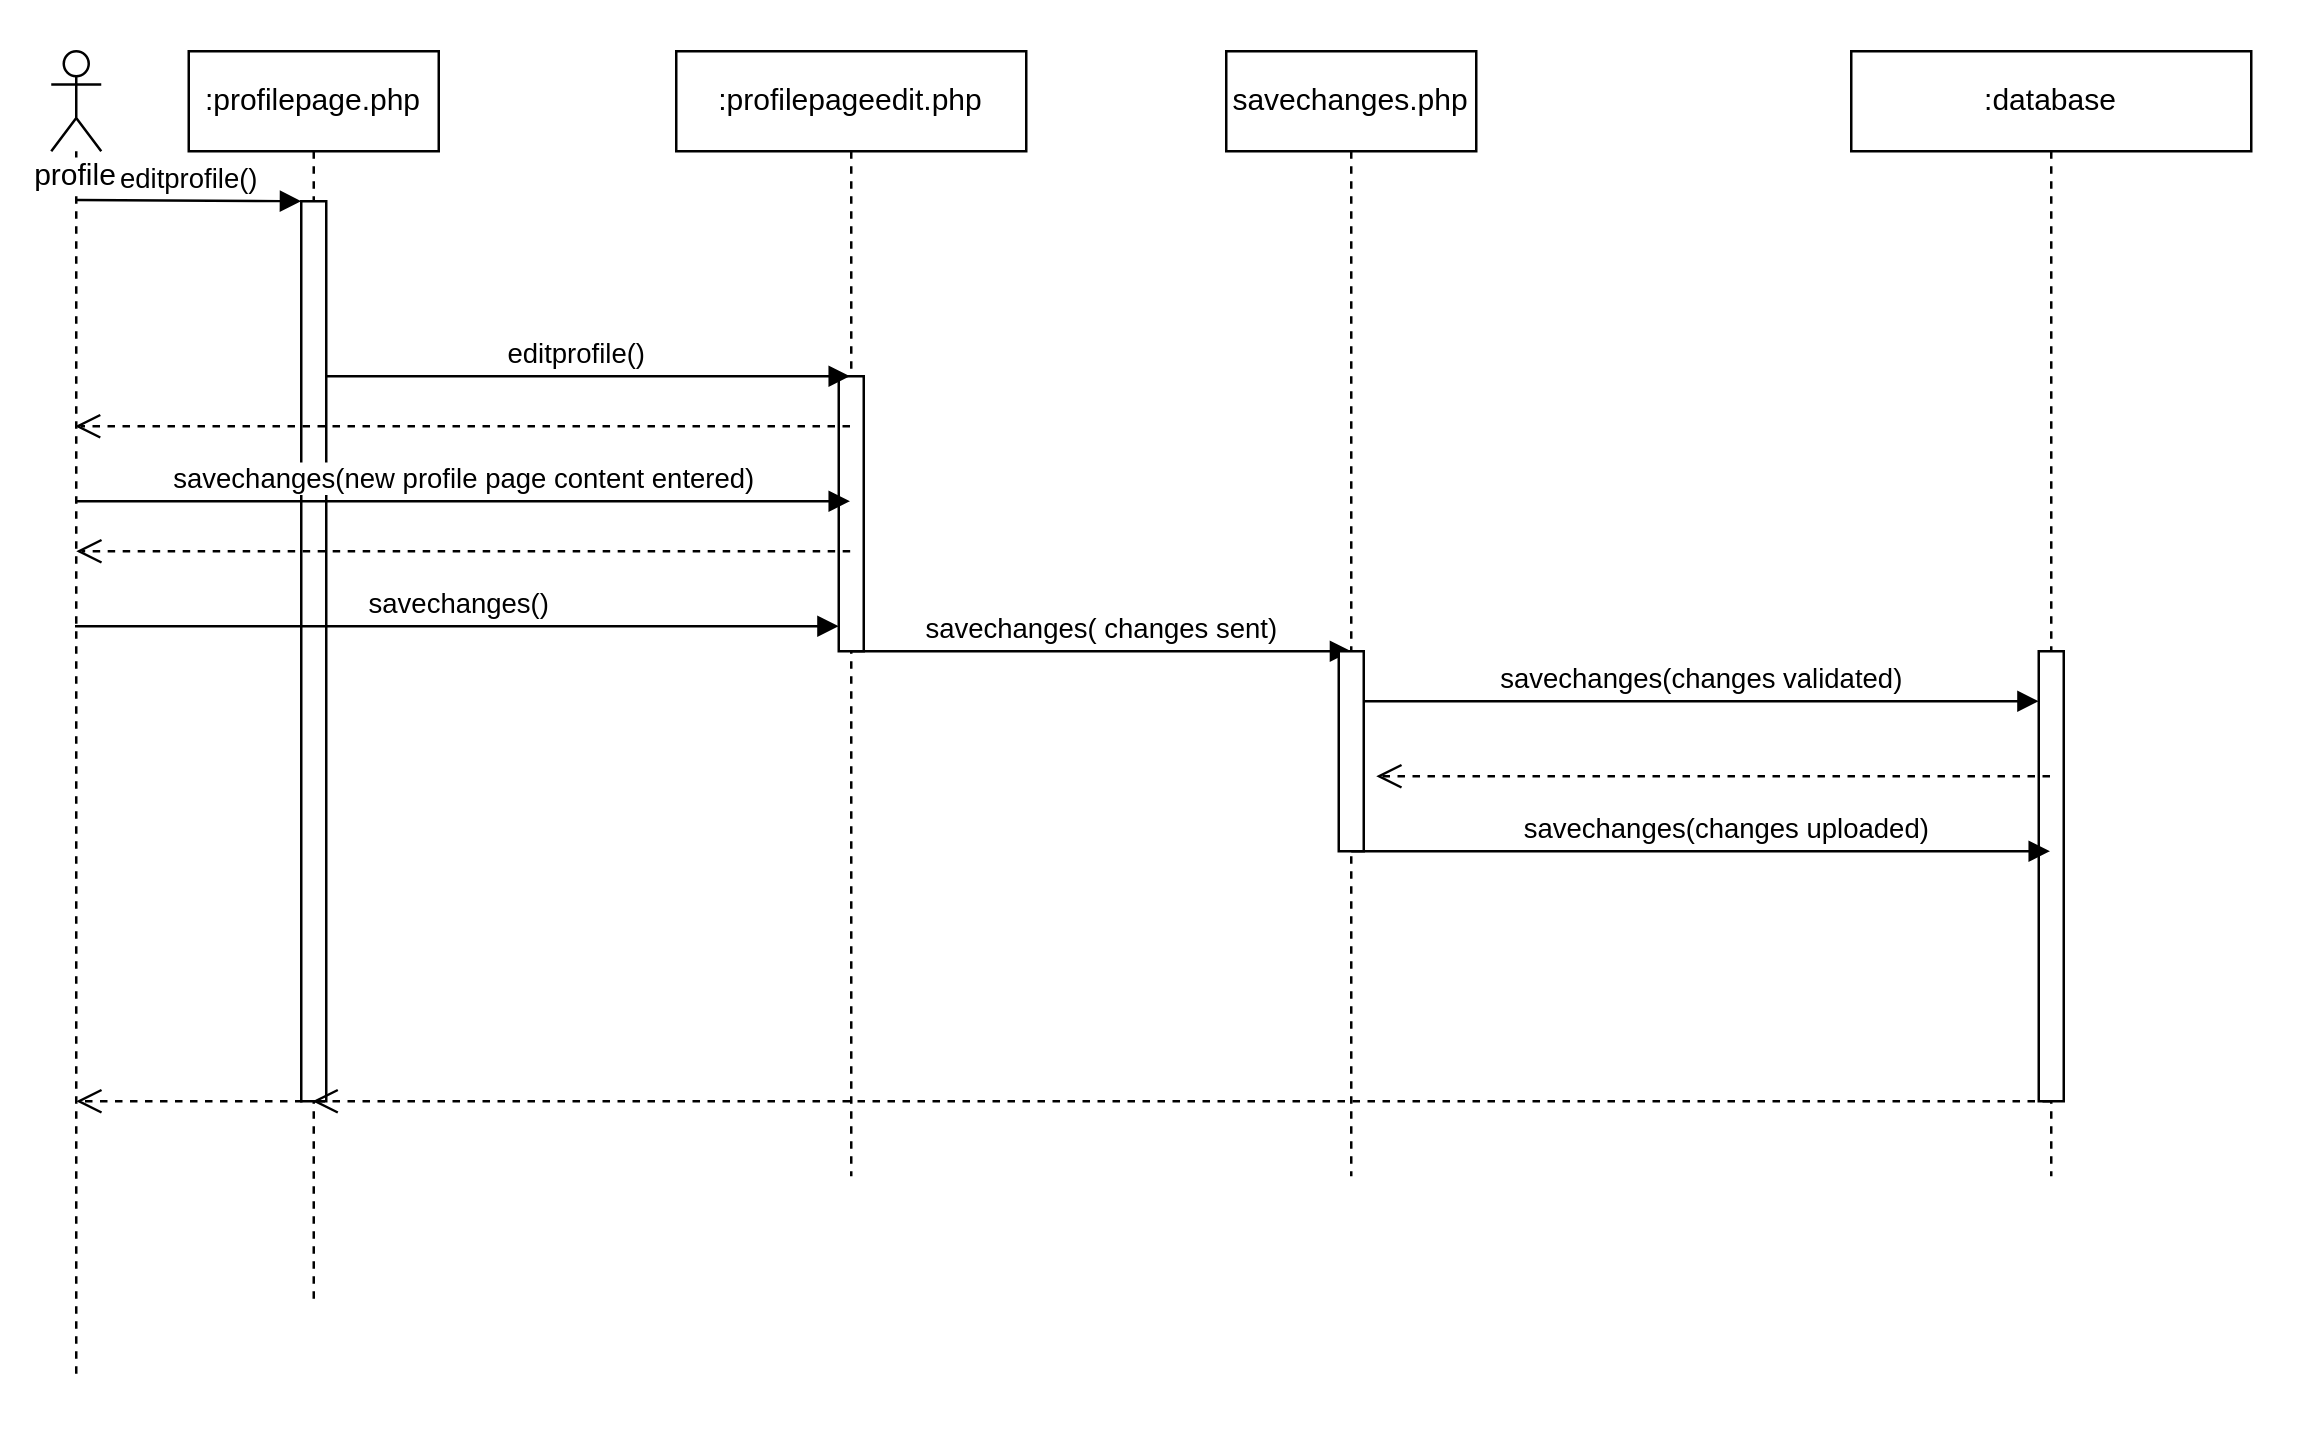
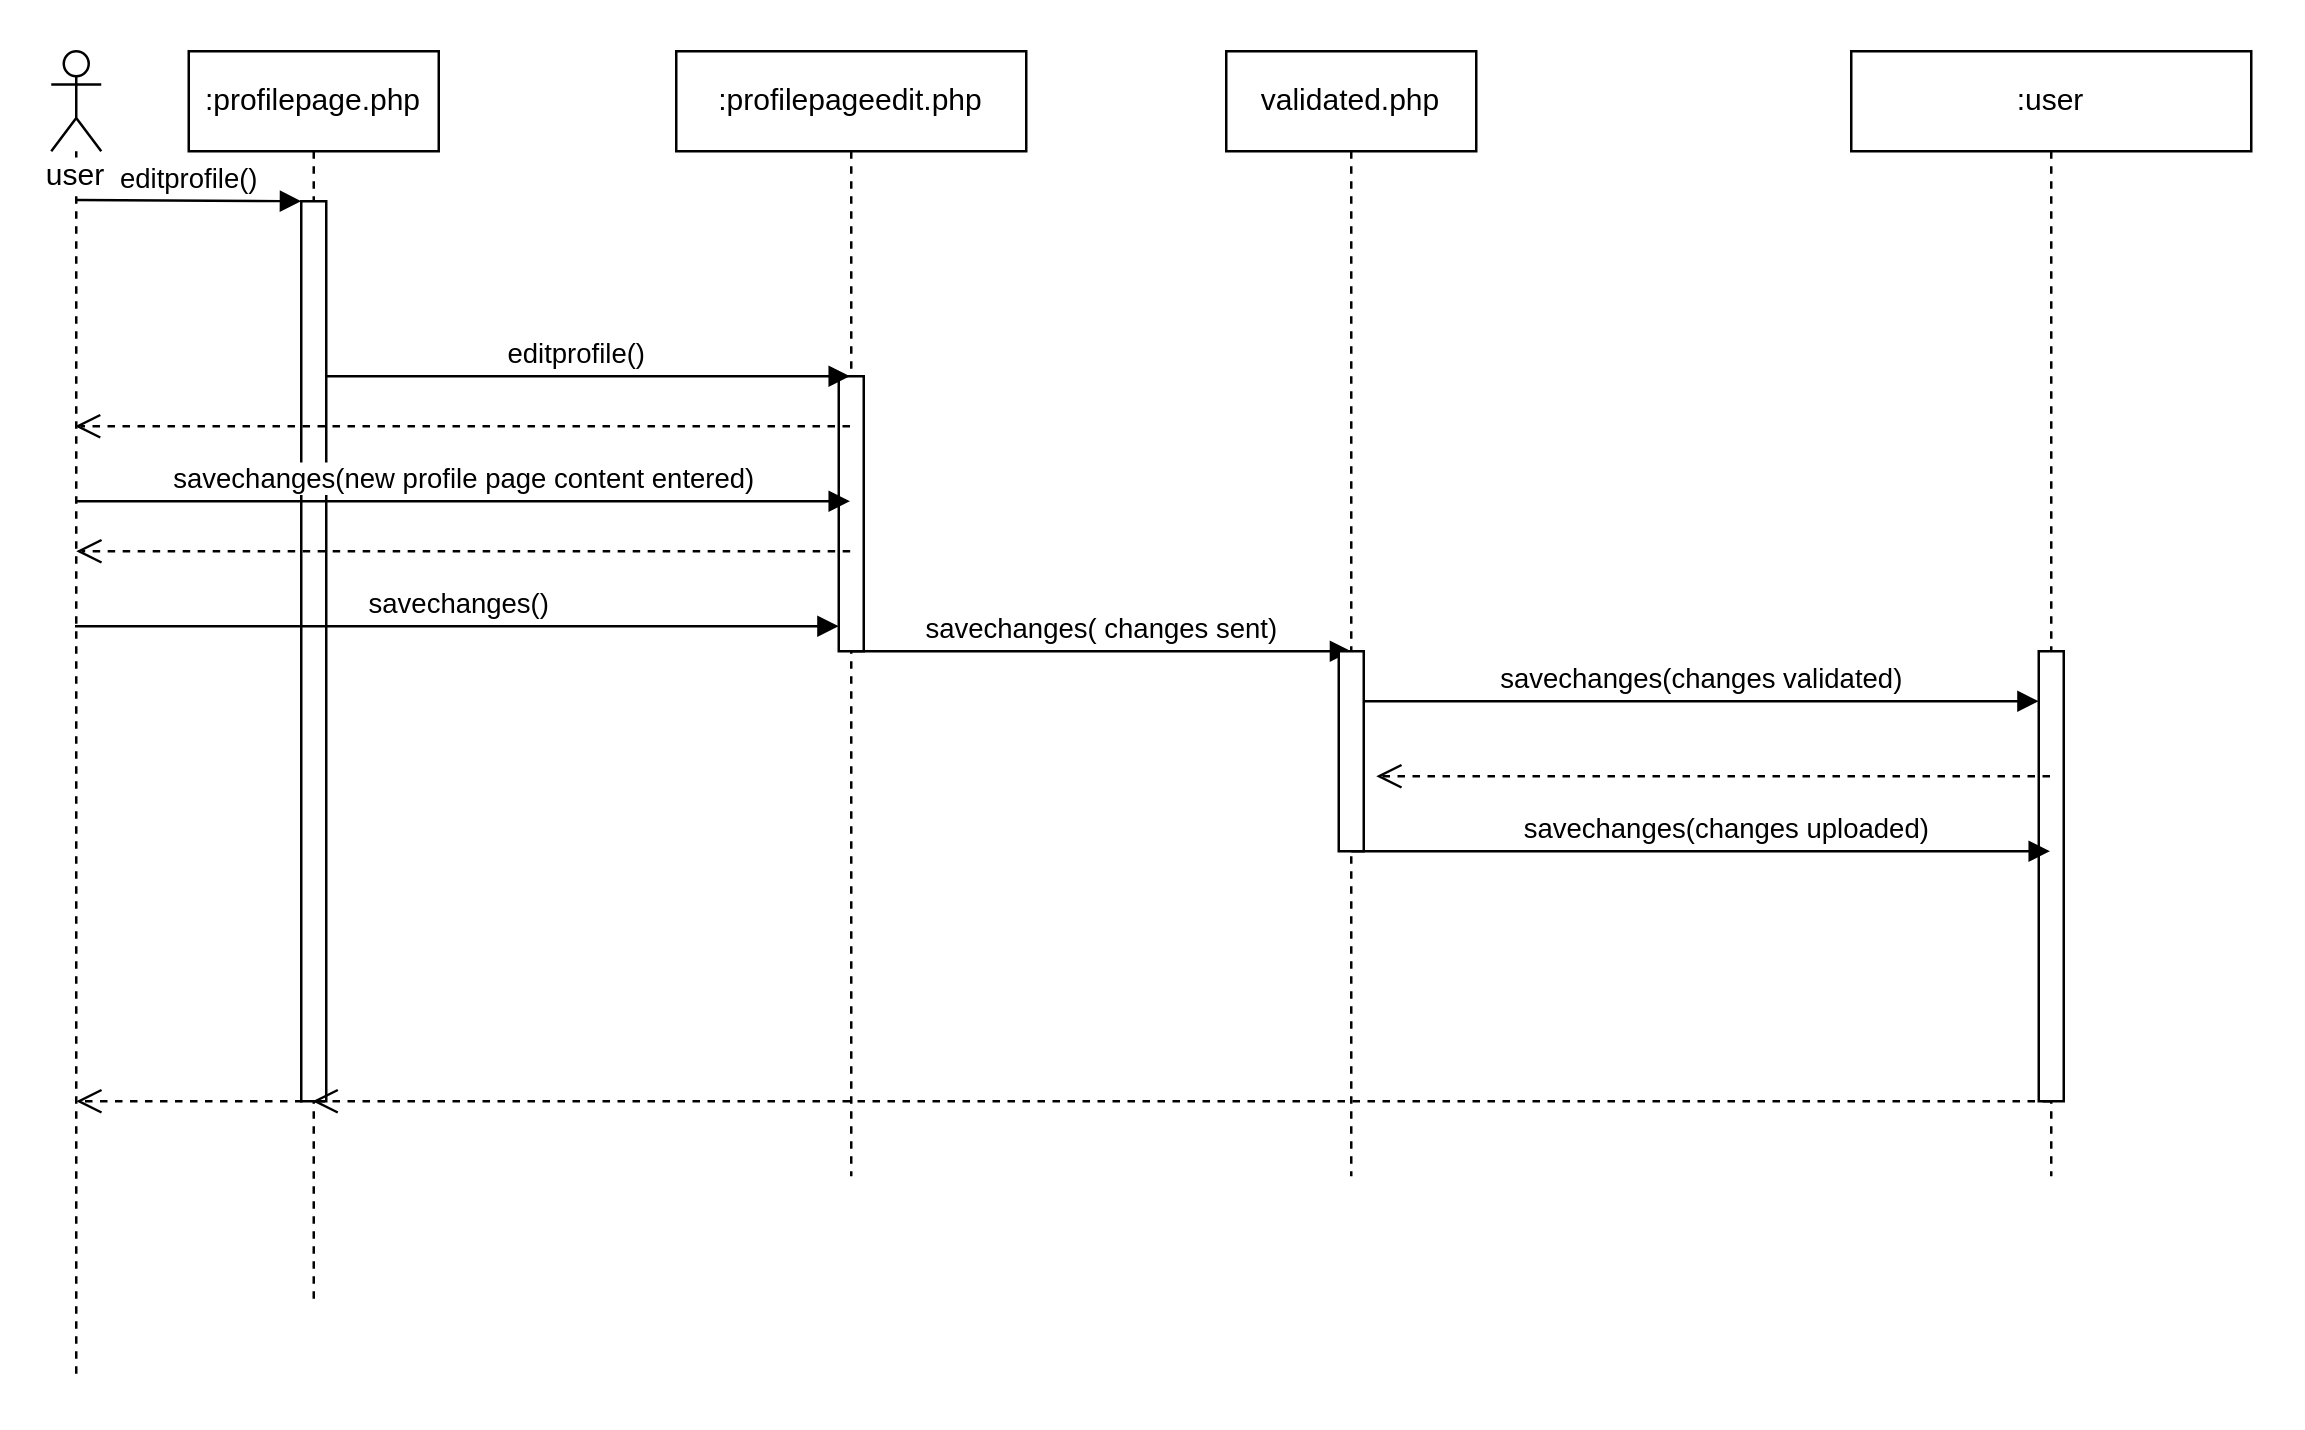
node "savechanges.php": label "savechanges.php" -> "validated.php"
node ":database": label ":database" -> ":user"
node "profile": label "profile" -> "user"
